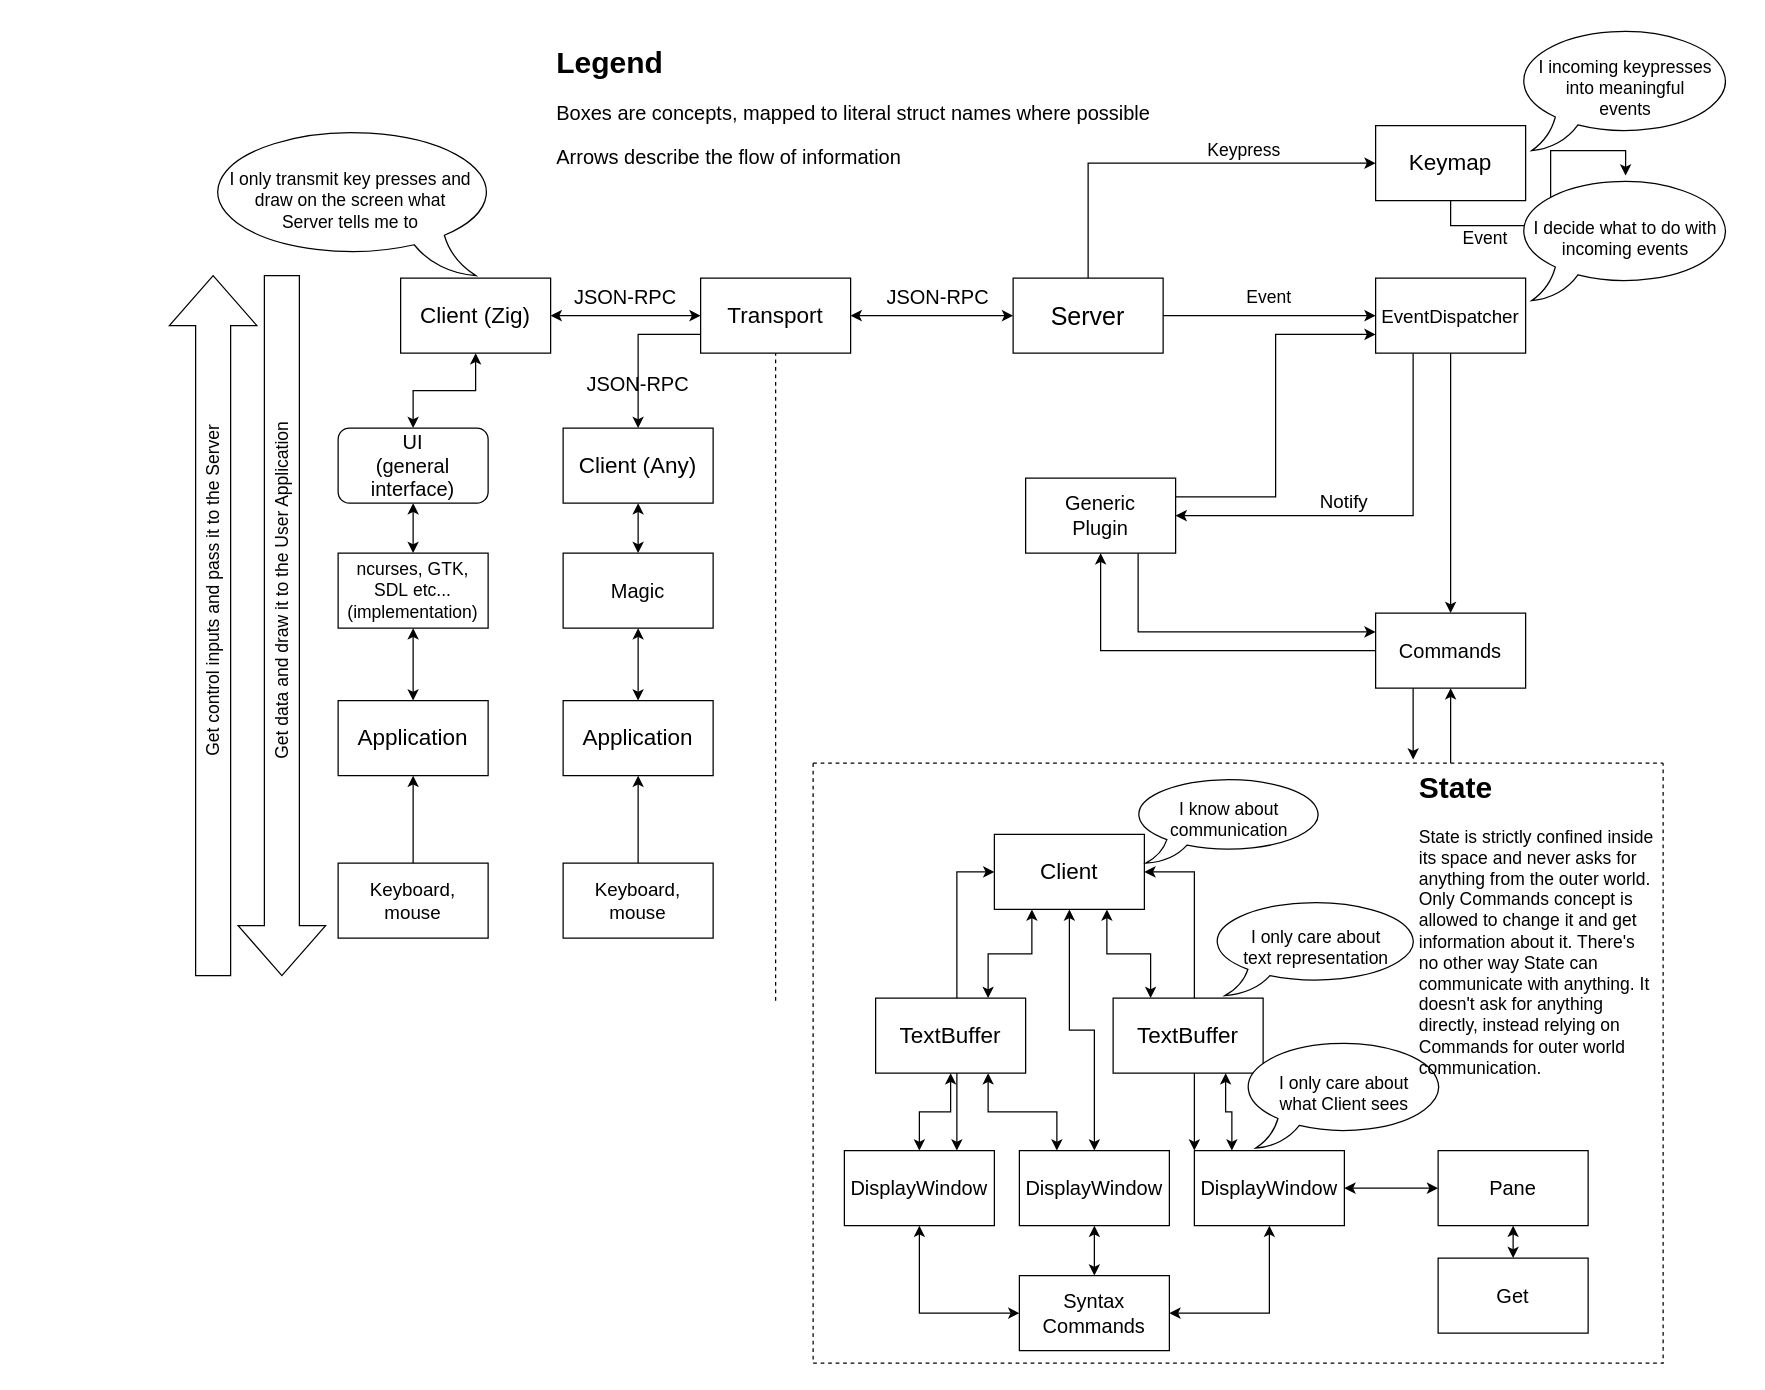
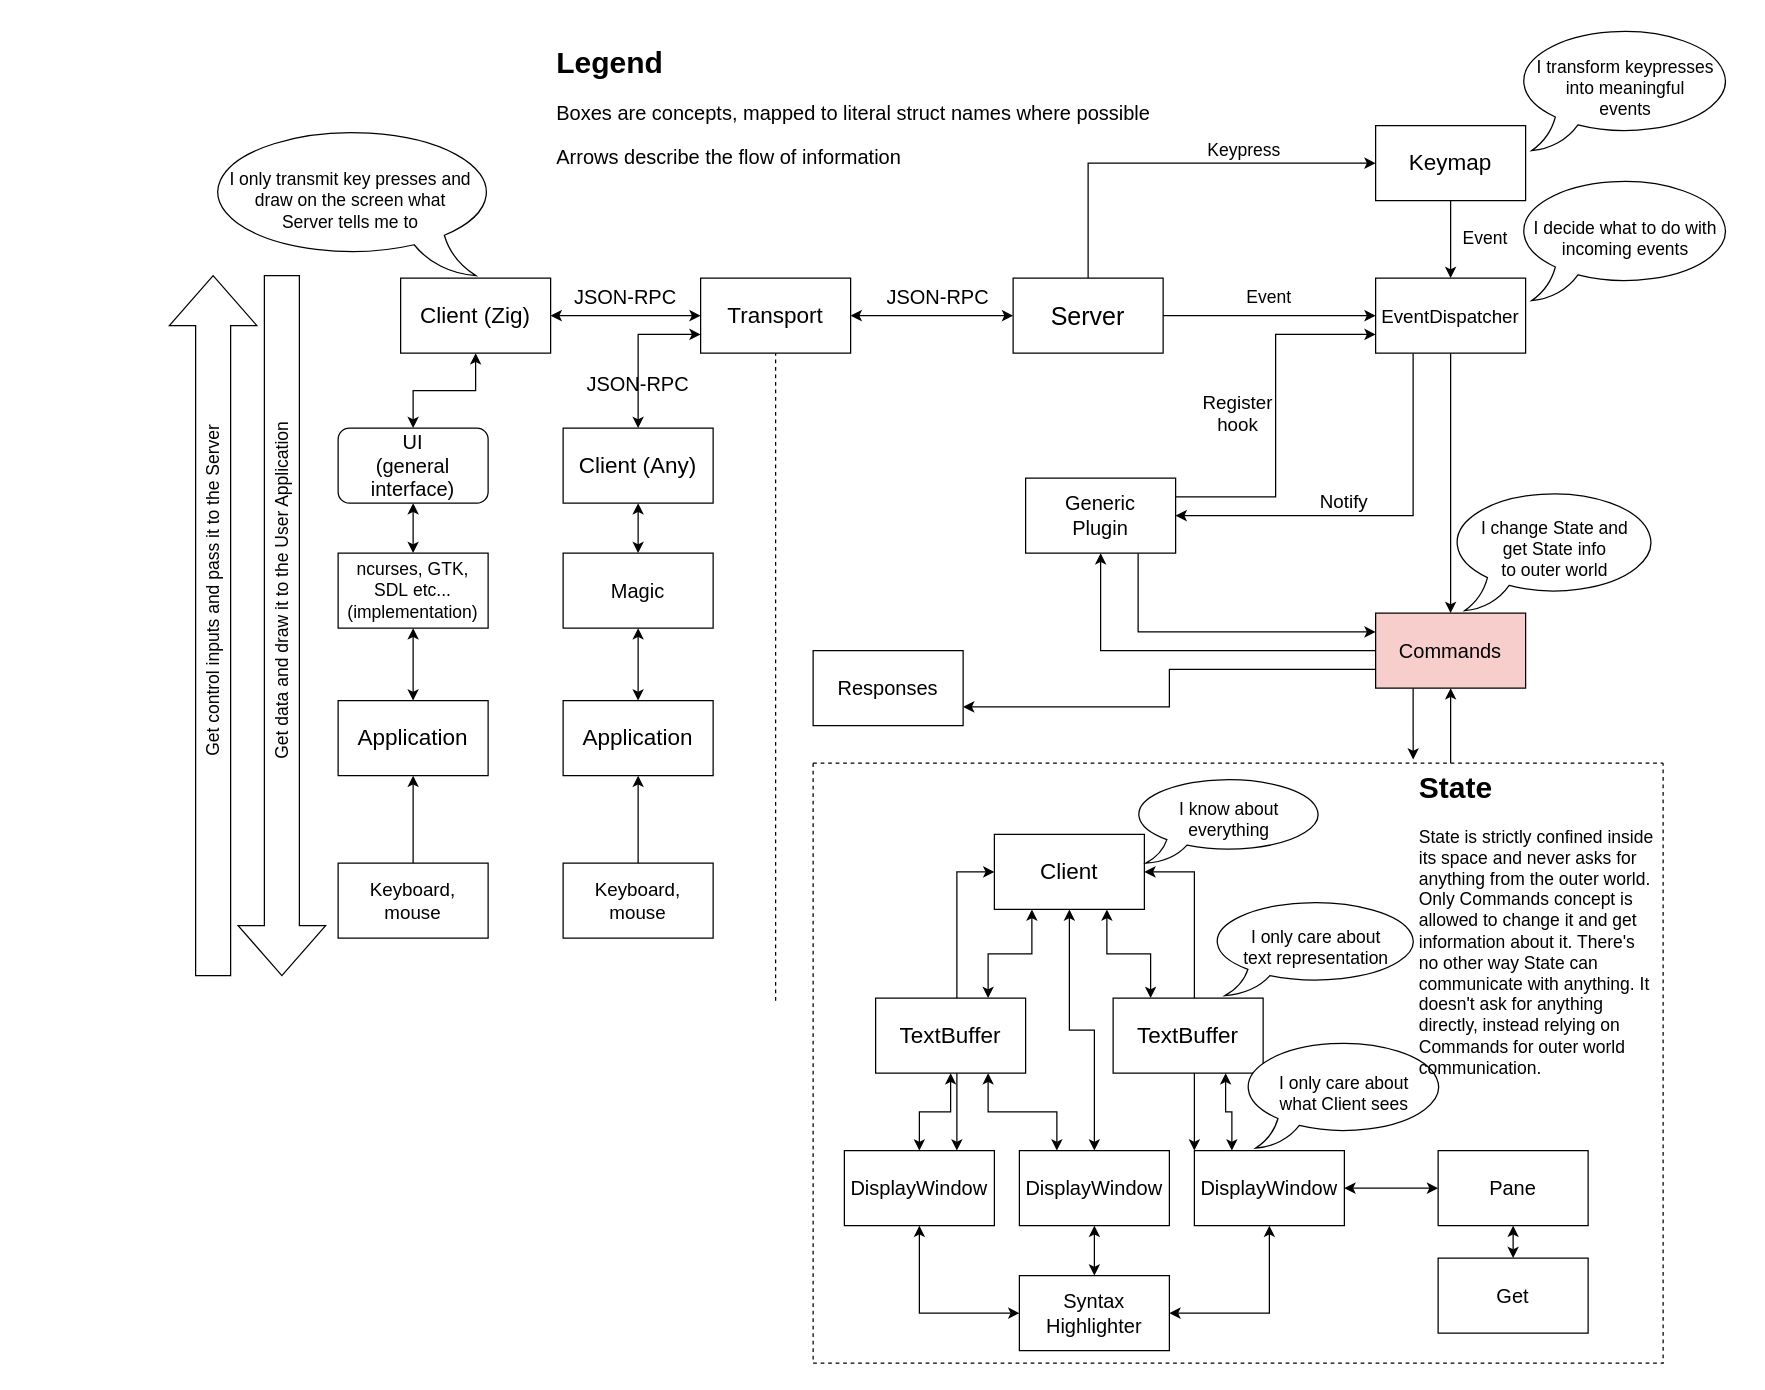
node "I incoming keypresses into meaningful events": label "I incoming keypresses into meaningful events" -> "I transform keypresses into meaningful events"
edge "Keymap" -> "I decide what to do with incoming events": now "Keymap" -> "EventDispatcher"
edge "Transport" -> "Client (Any)": arrowhead none -> classic
node "Register hook": added
node "I change State and get State infoto outer world": added
node "Commands": fillcolor #ffffff -> #f8cecc
edge "Commands" -> "Responses": added
node "Responses": added
node "I know about communication": label "I know about communication" -> "I know about everything"
node "Syntax Commands": label "Syntax Commands" -> "Syntax Highlighter"
